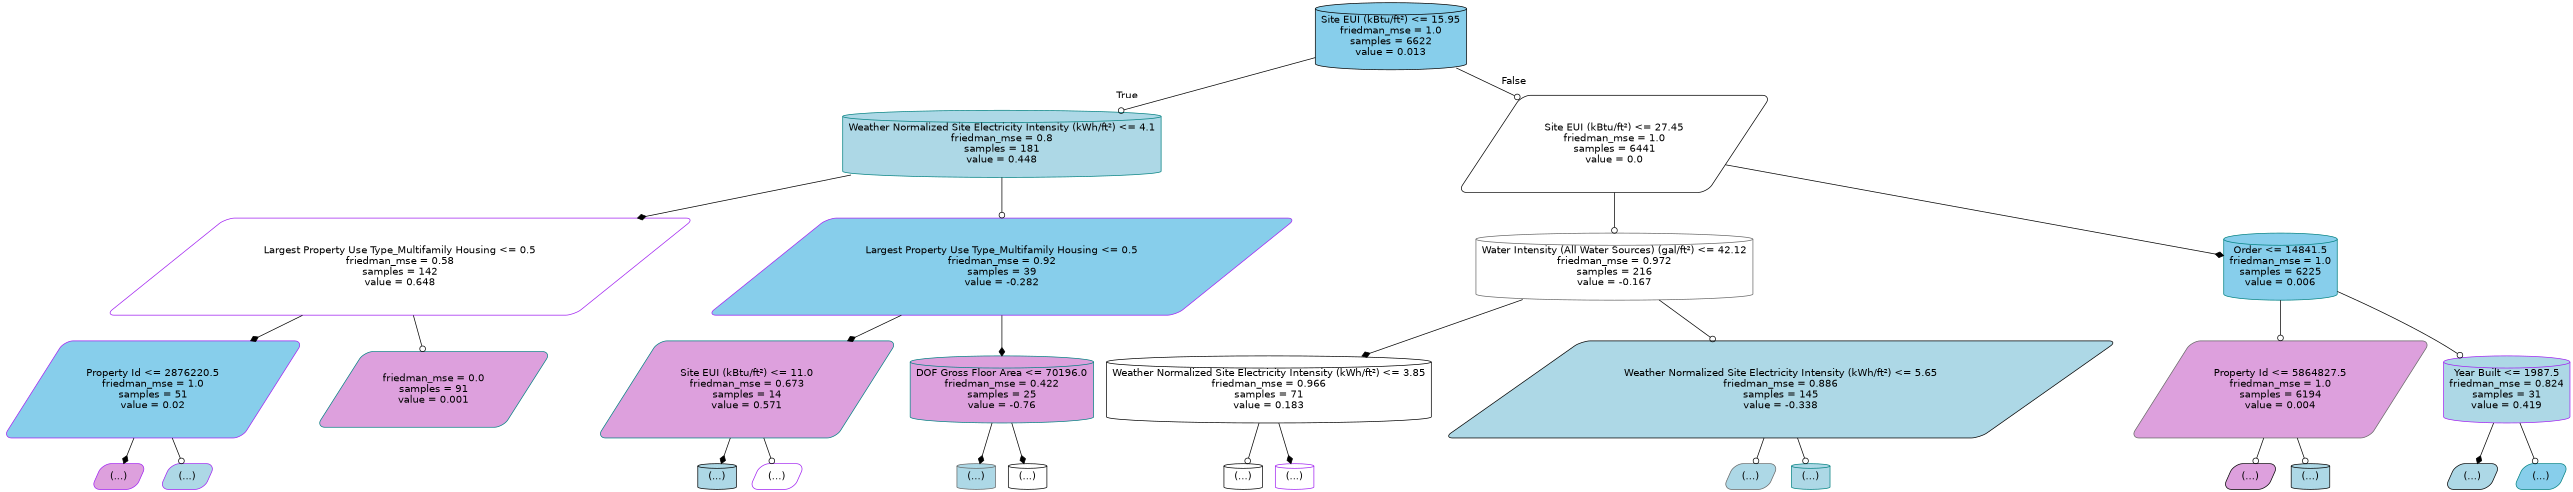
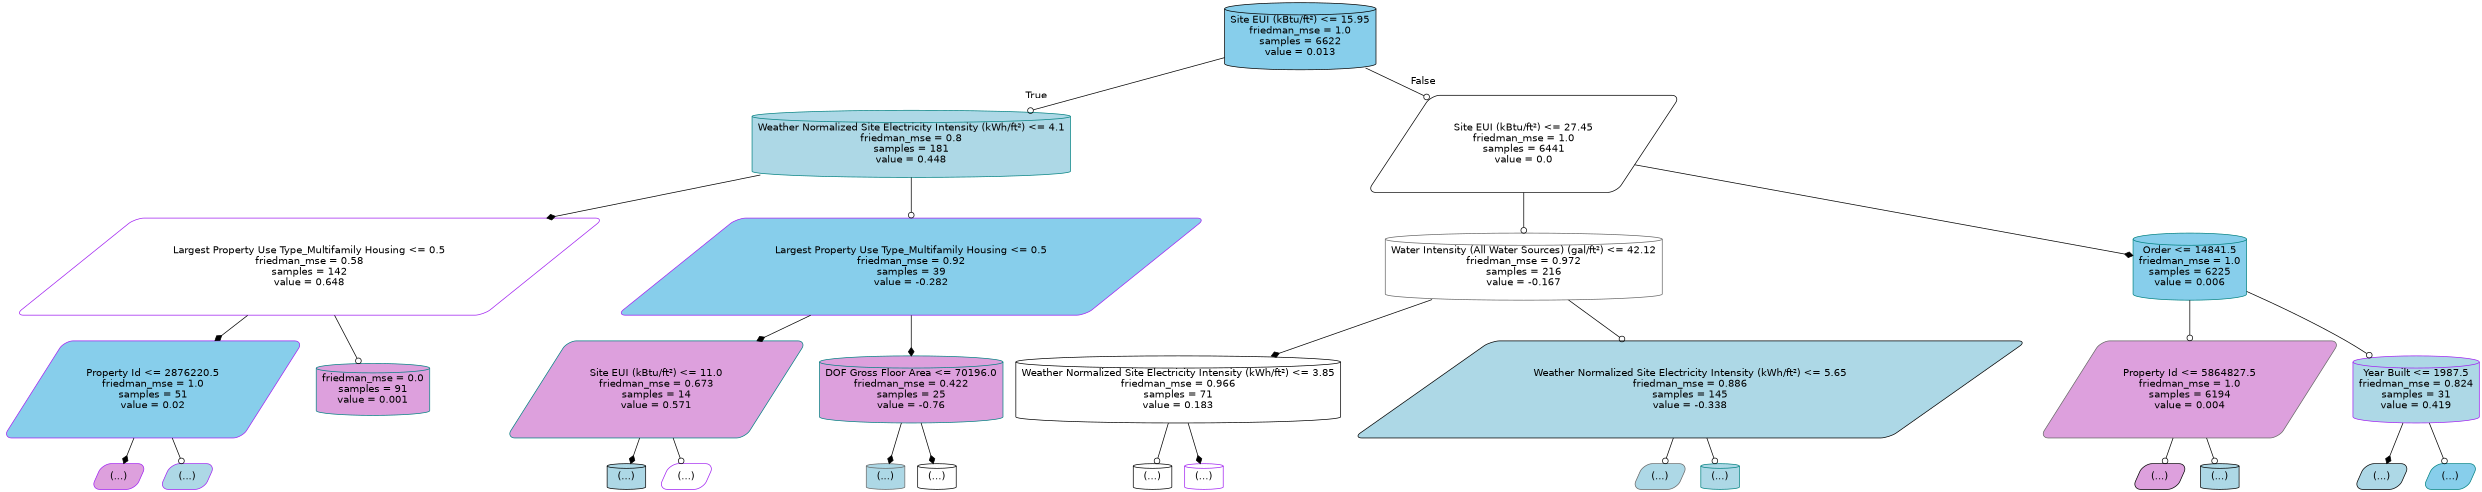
node "friedman_mse = 0.0 samples = 91 value = 0.001": shape parallelogram -> cylinder
